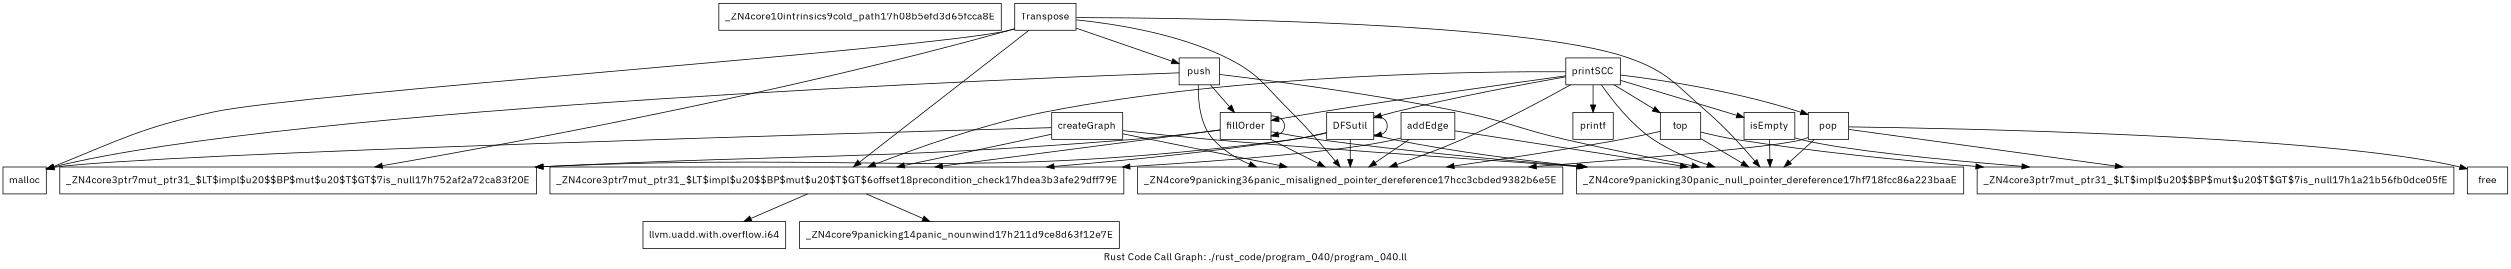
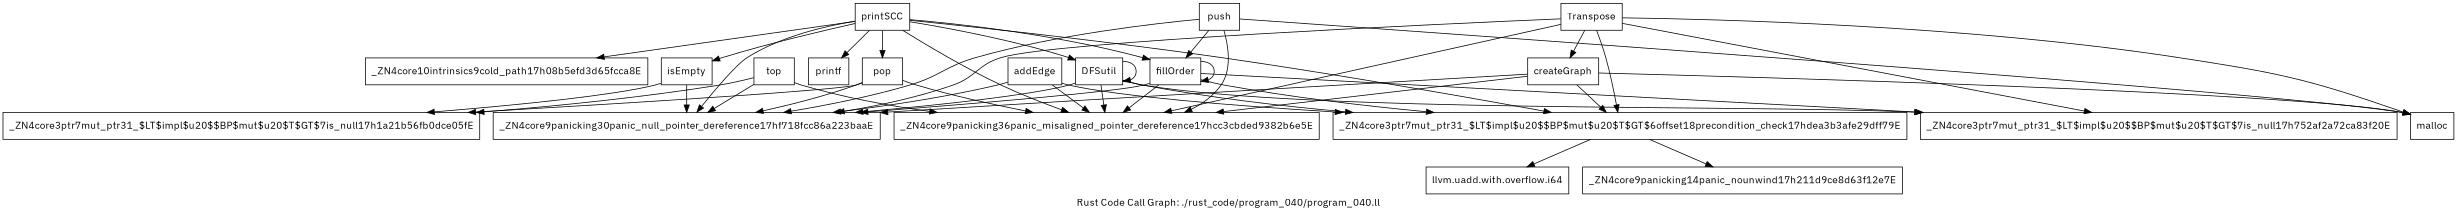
edge "Transpose" -> "push": now "Transpose" -> "createGraph"
edge "printSCC" -> "top": now "printSCC" -> "_ZN4core10intrinsics9cold_path17h08b5efd3d65fcca8E"
node "free": removed
